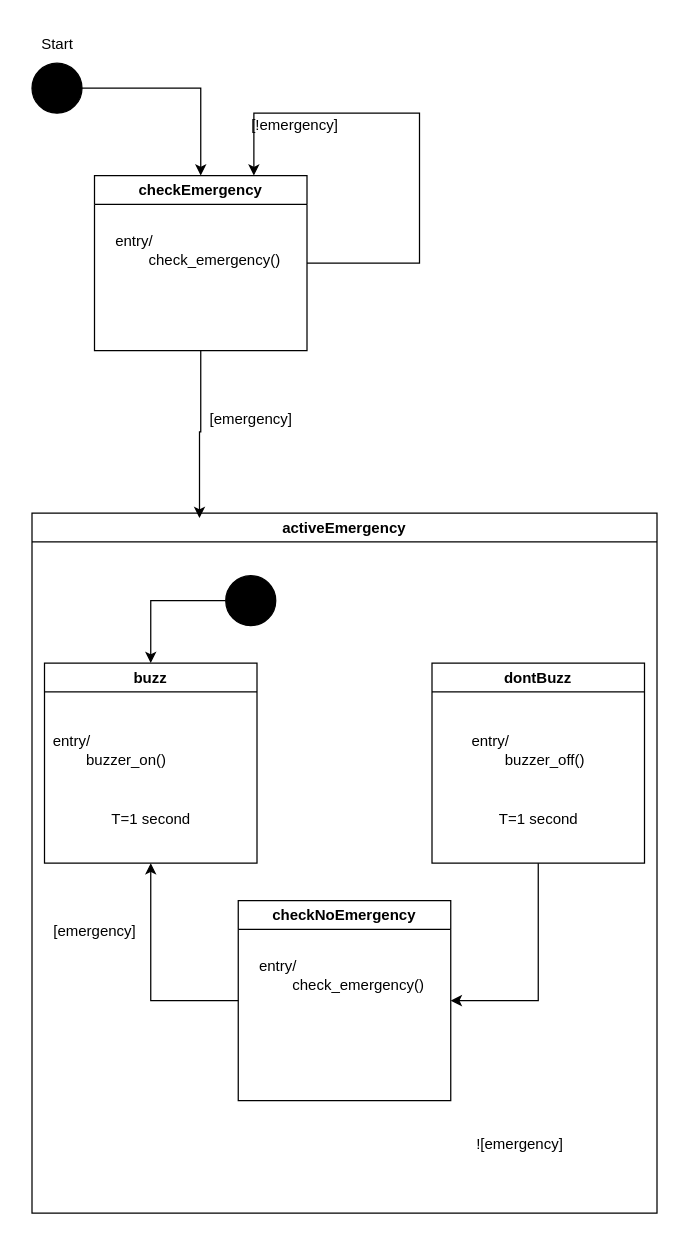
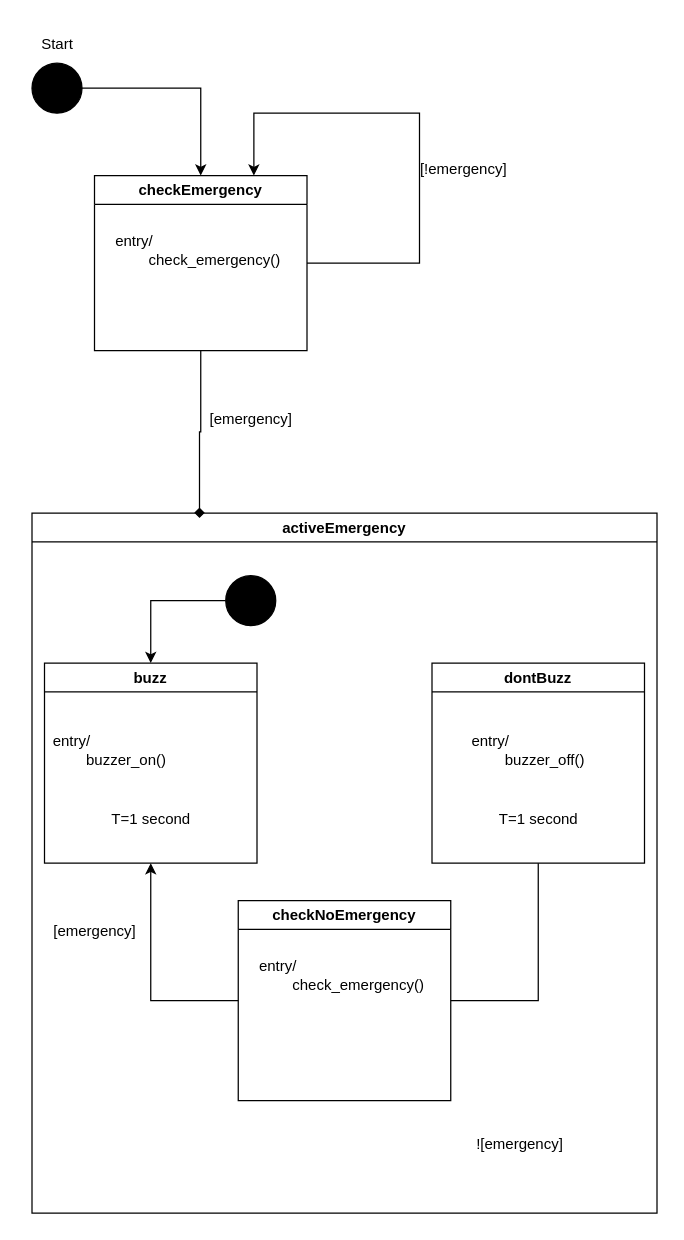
node "[!emergency]": moved (294, 126) -> (463, 169)
edge "checkEmergency" -> "activeEmergency": arrowhead classic -> diamond
edge "dontBuzz" -> "checkNoEmergency": arrowhead classic -> none
